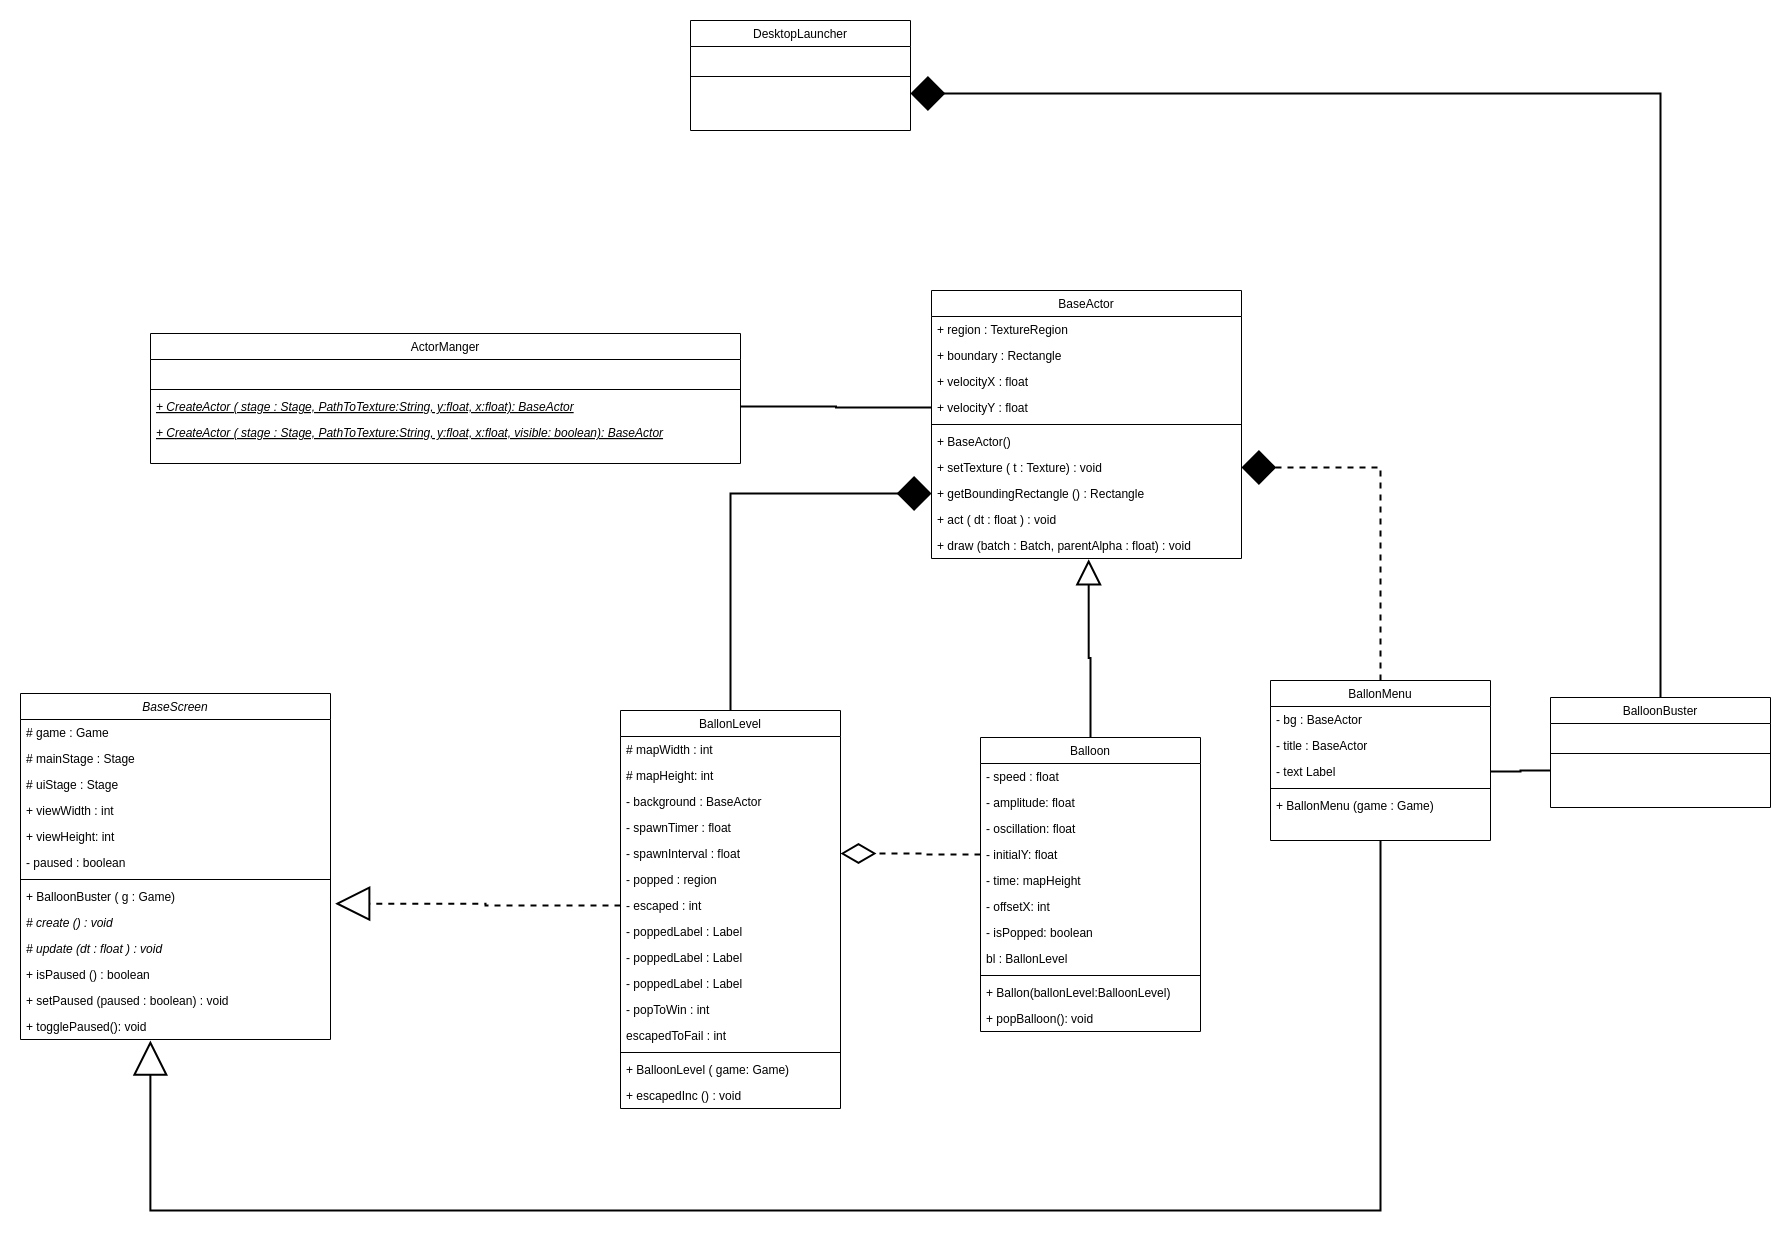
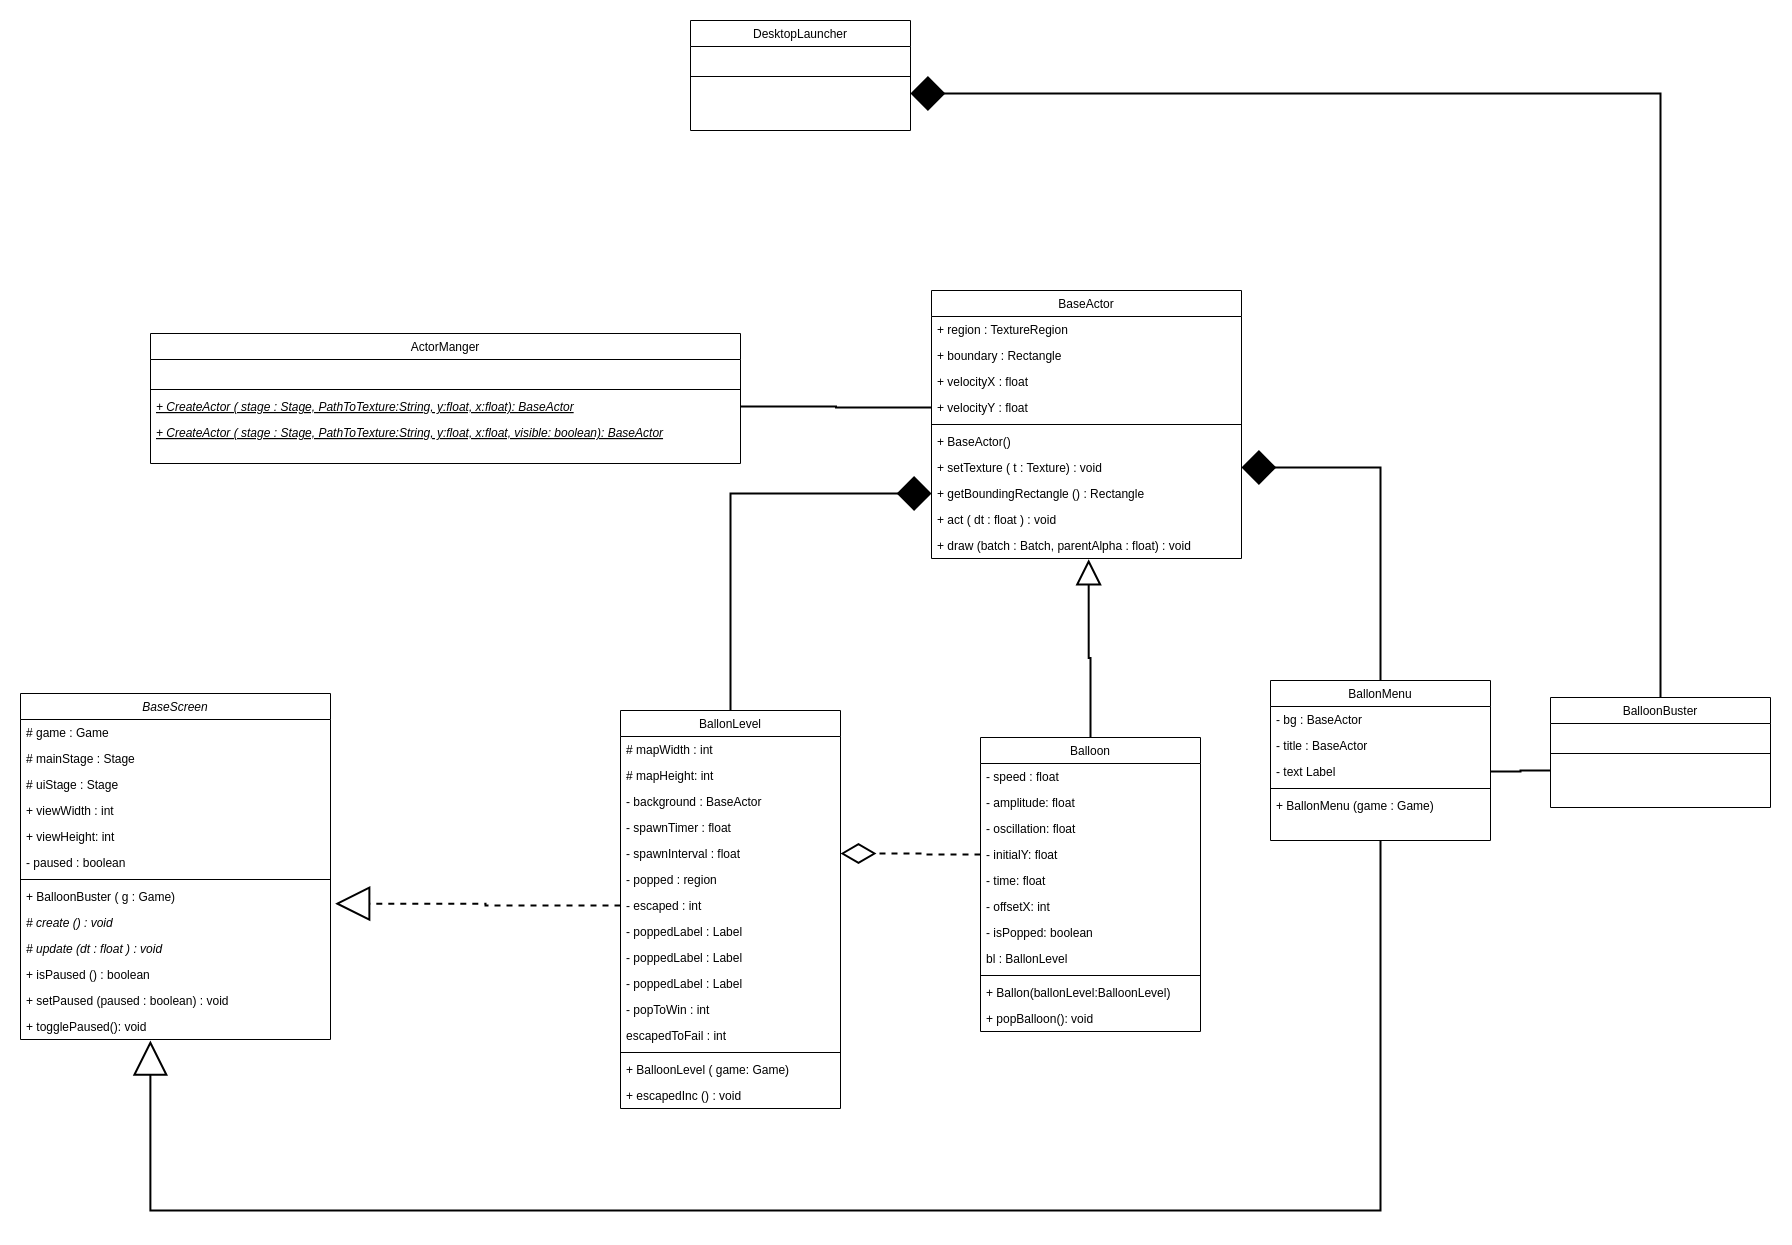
edge "BallonMenu" -> "+ setTexture ( t : Texture) : void": style dashed -> solid
node "- time: mapHeight": label "- time: mapHeight" -> "- time: float"
